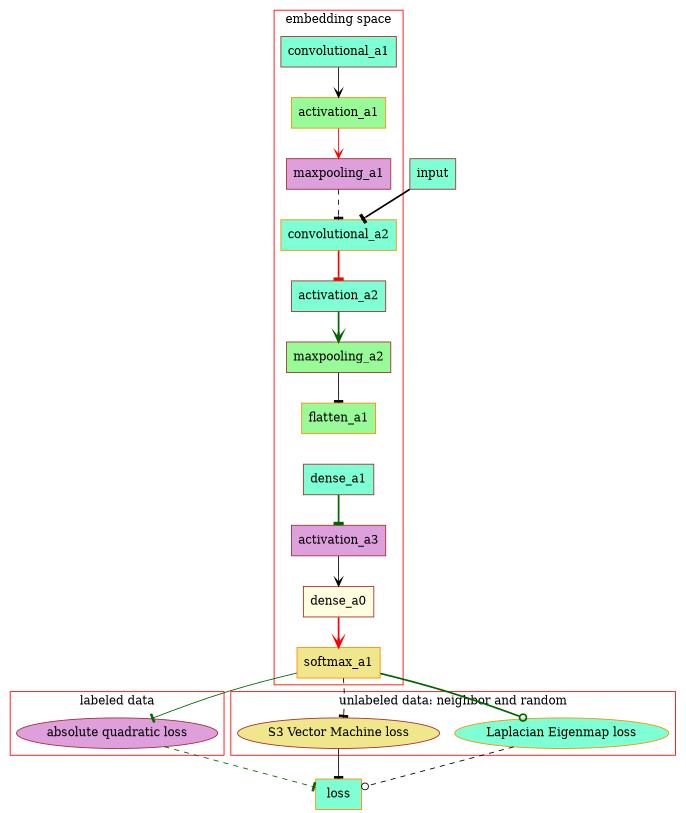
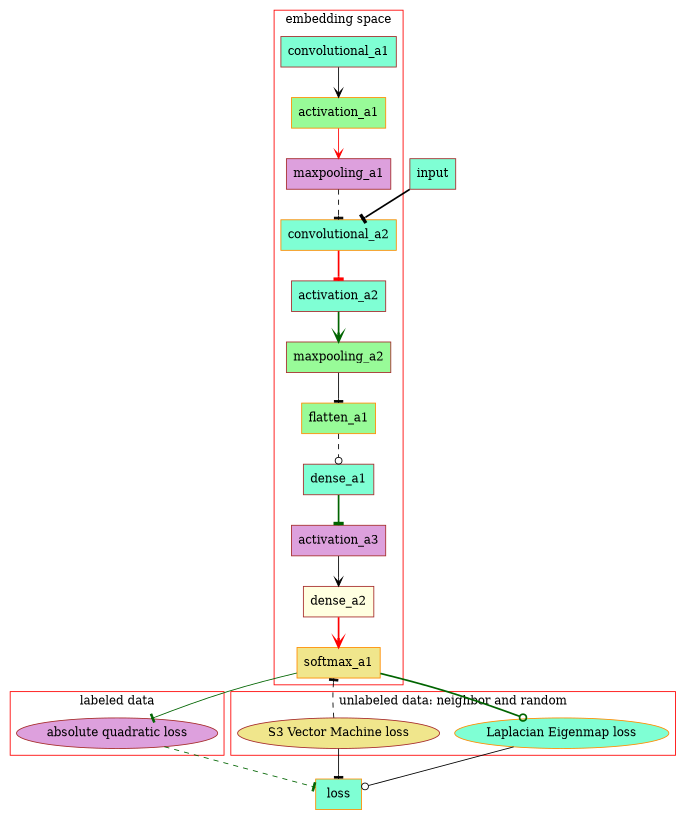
edge "flatten_a1" -> "dense_a1": added
node "dense_a0": label "dense_a0" -> "dense_a2"
edge "softmax_a1" -> "S3 Vector Machine loss": reversed
edge "Laplacian Eigenmap loss" -> "loss": style dashed -> solid
